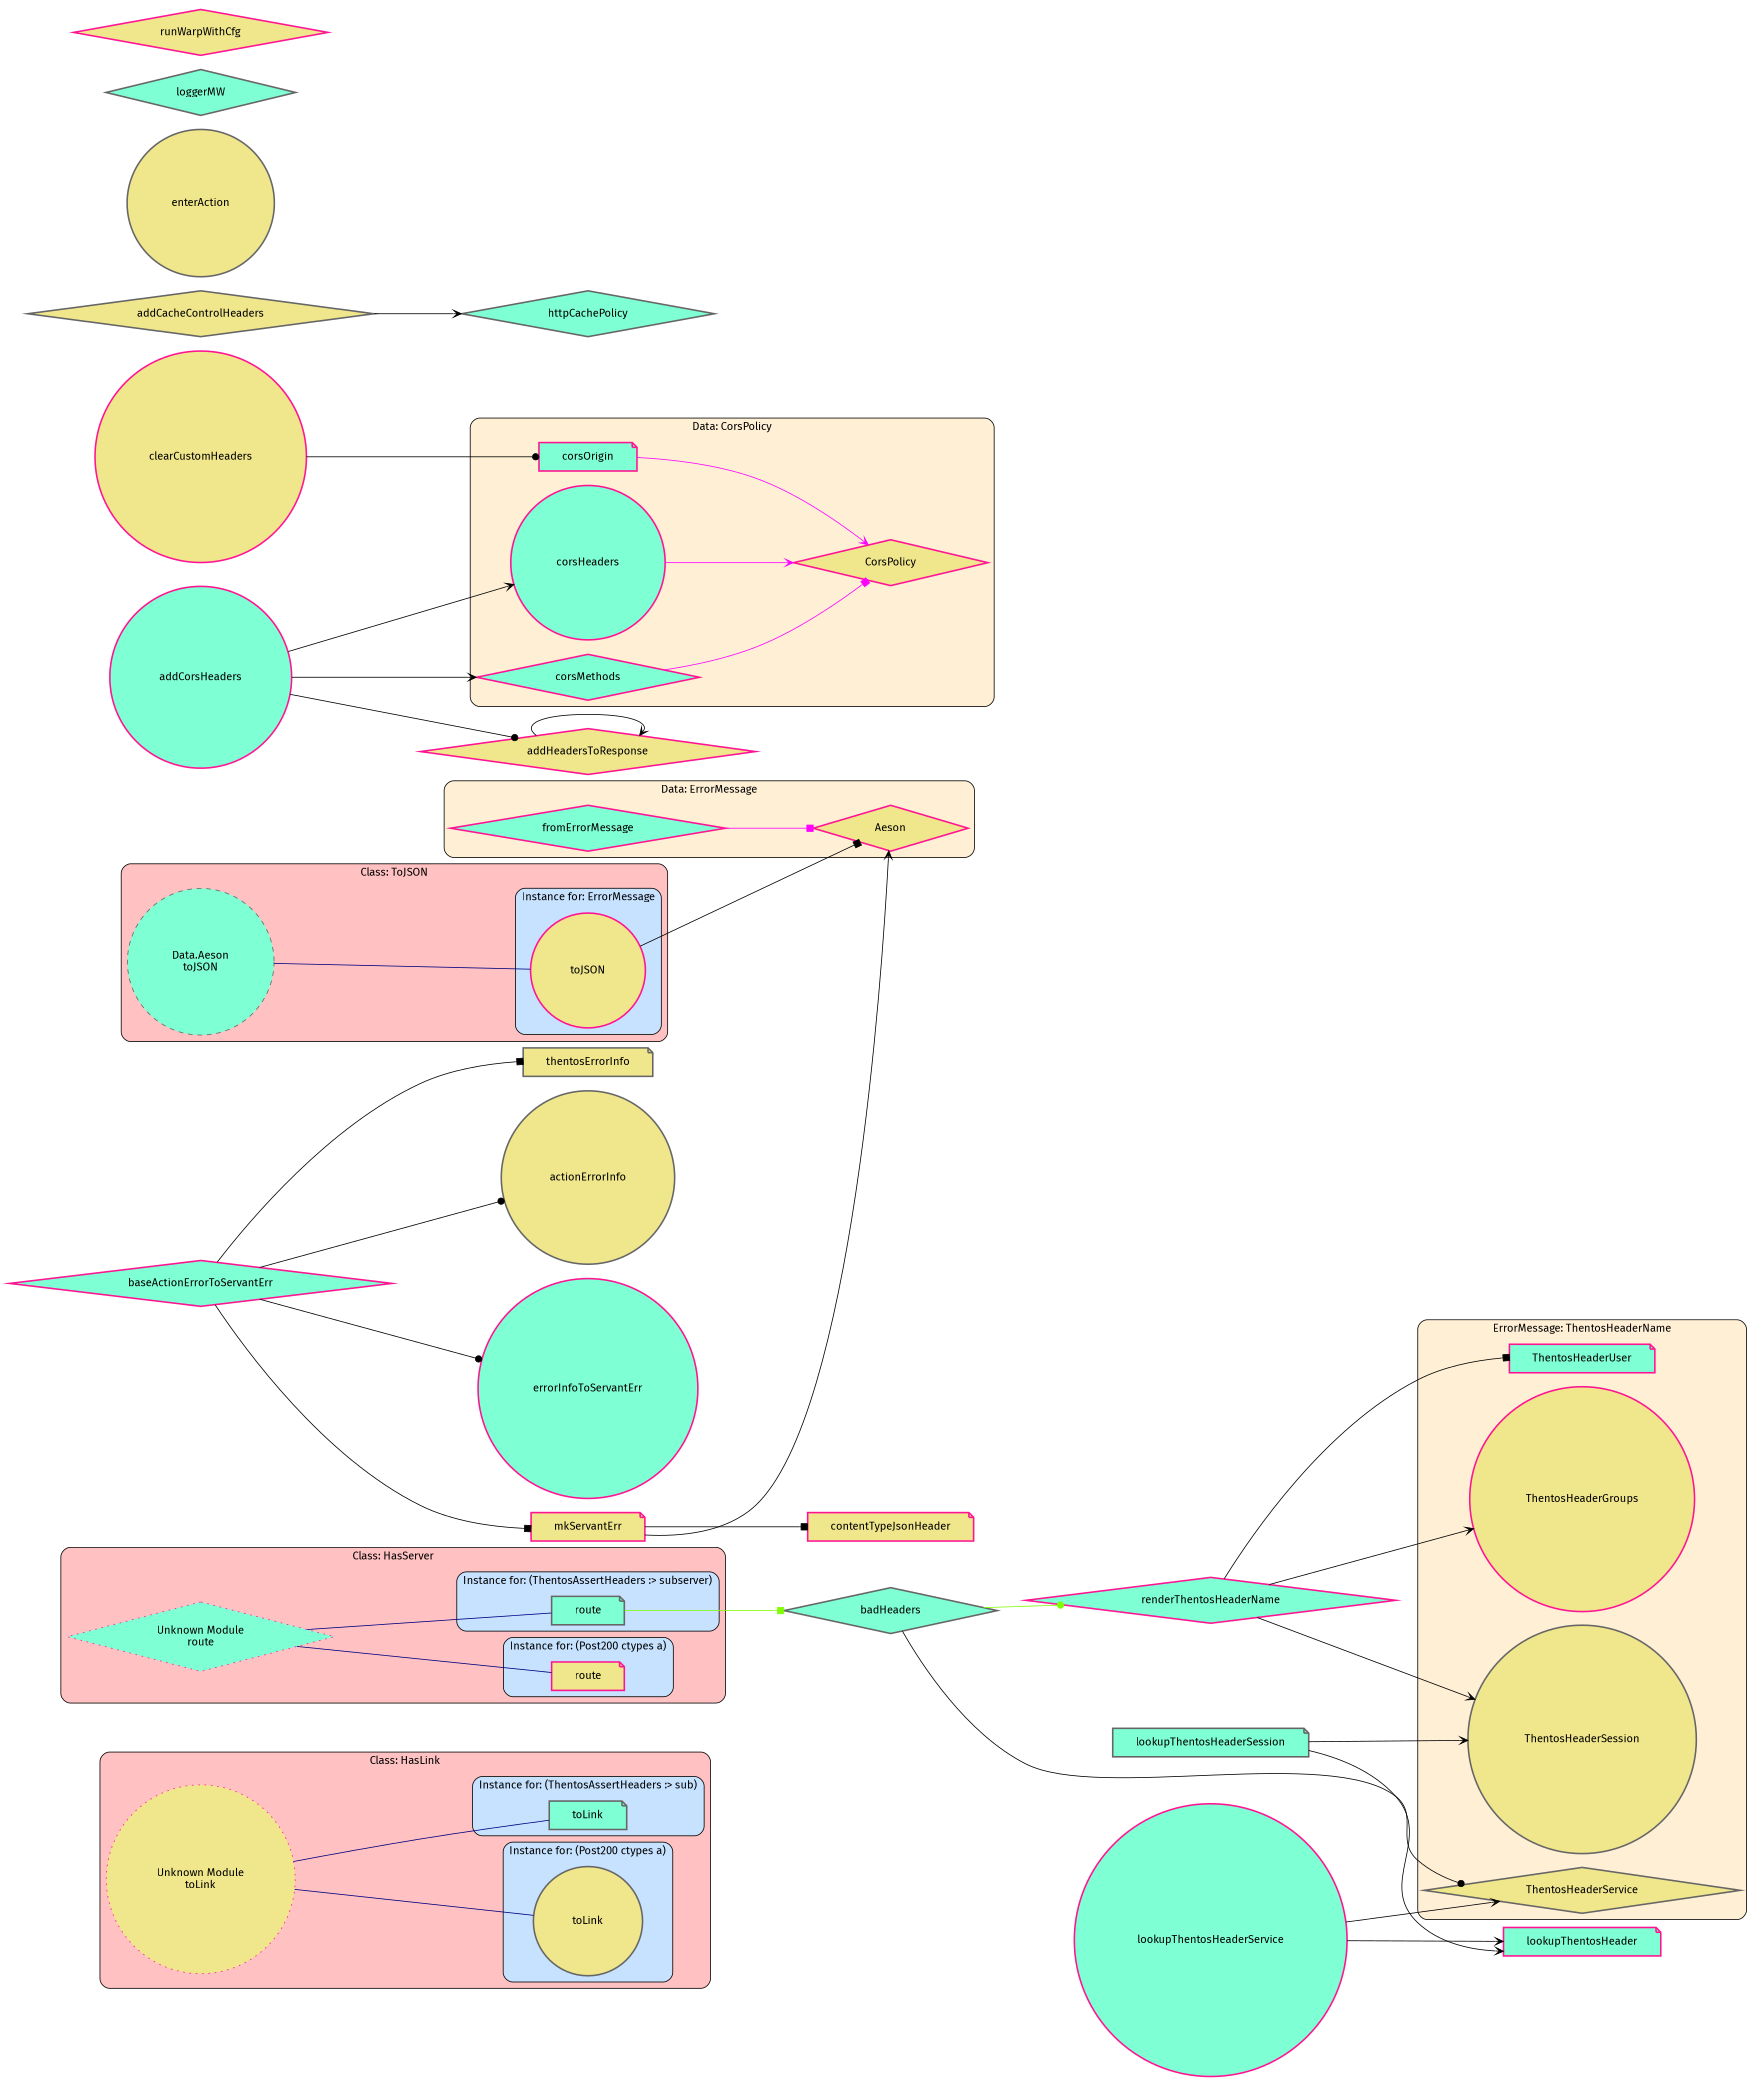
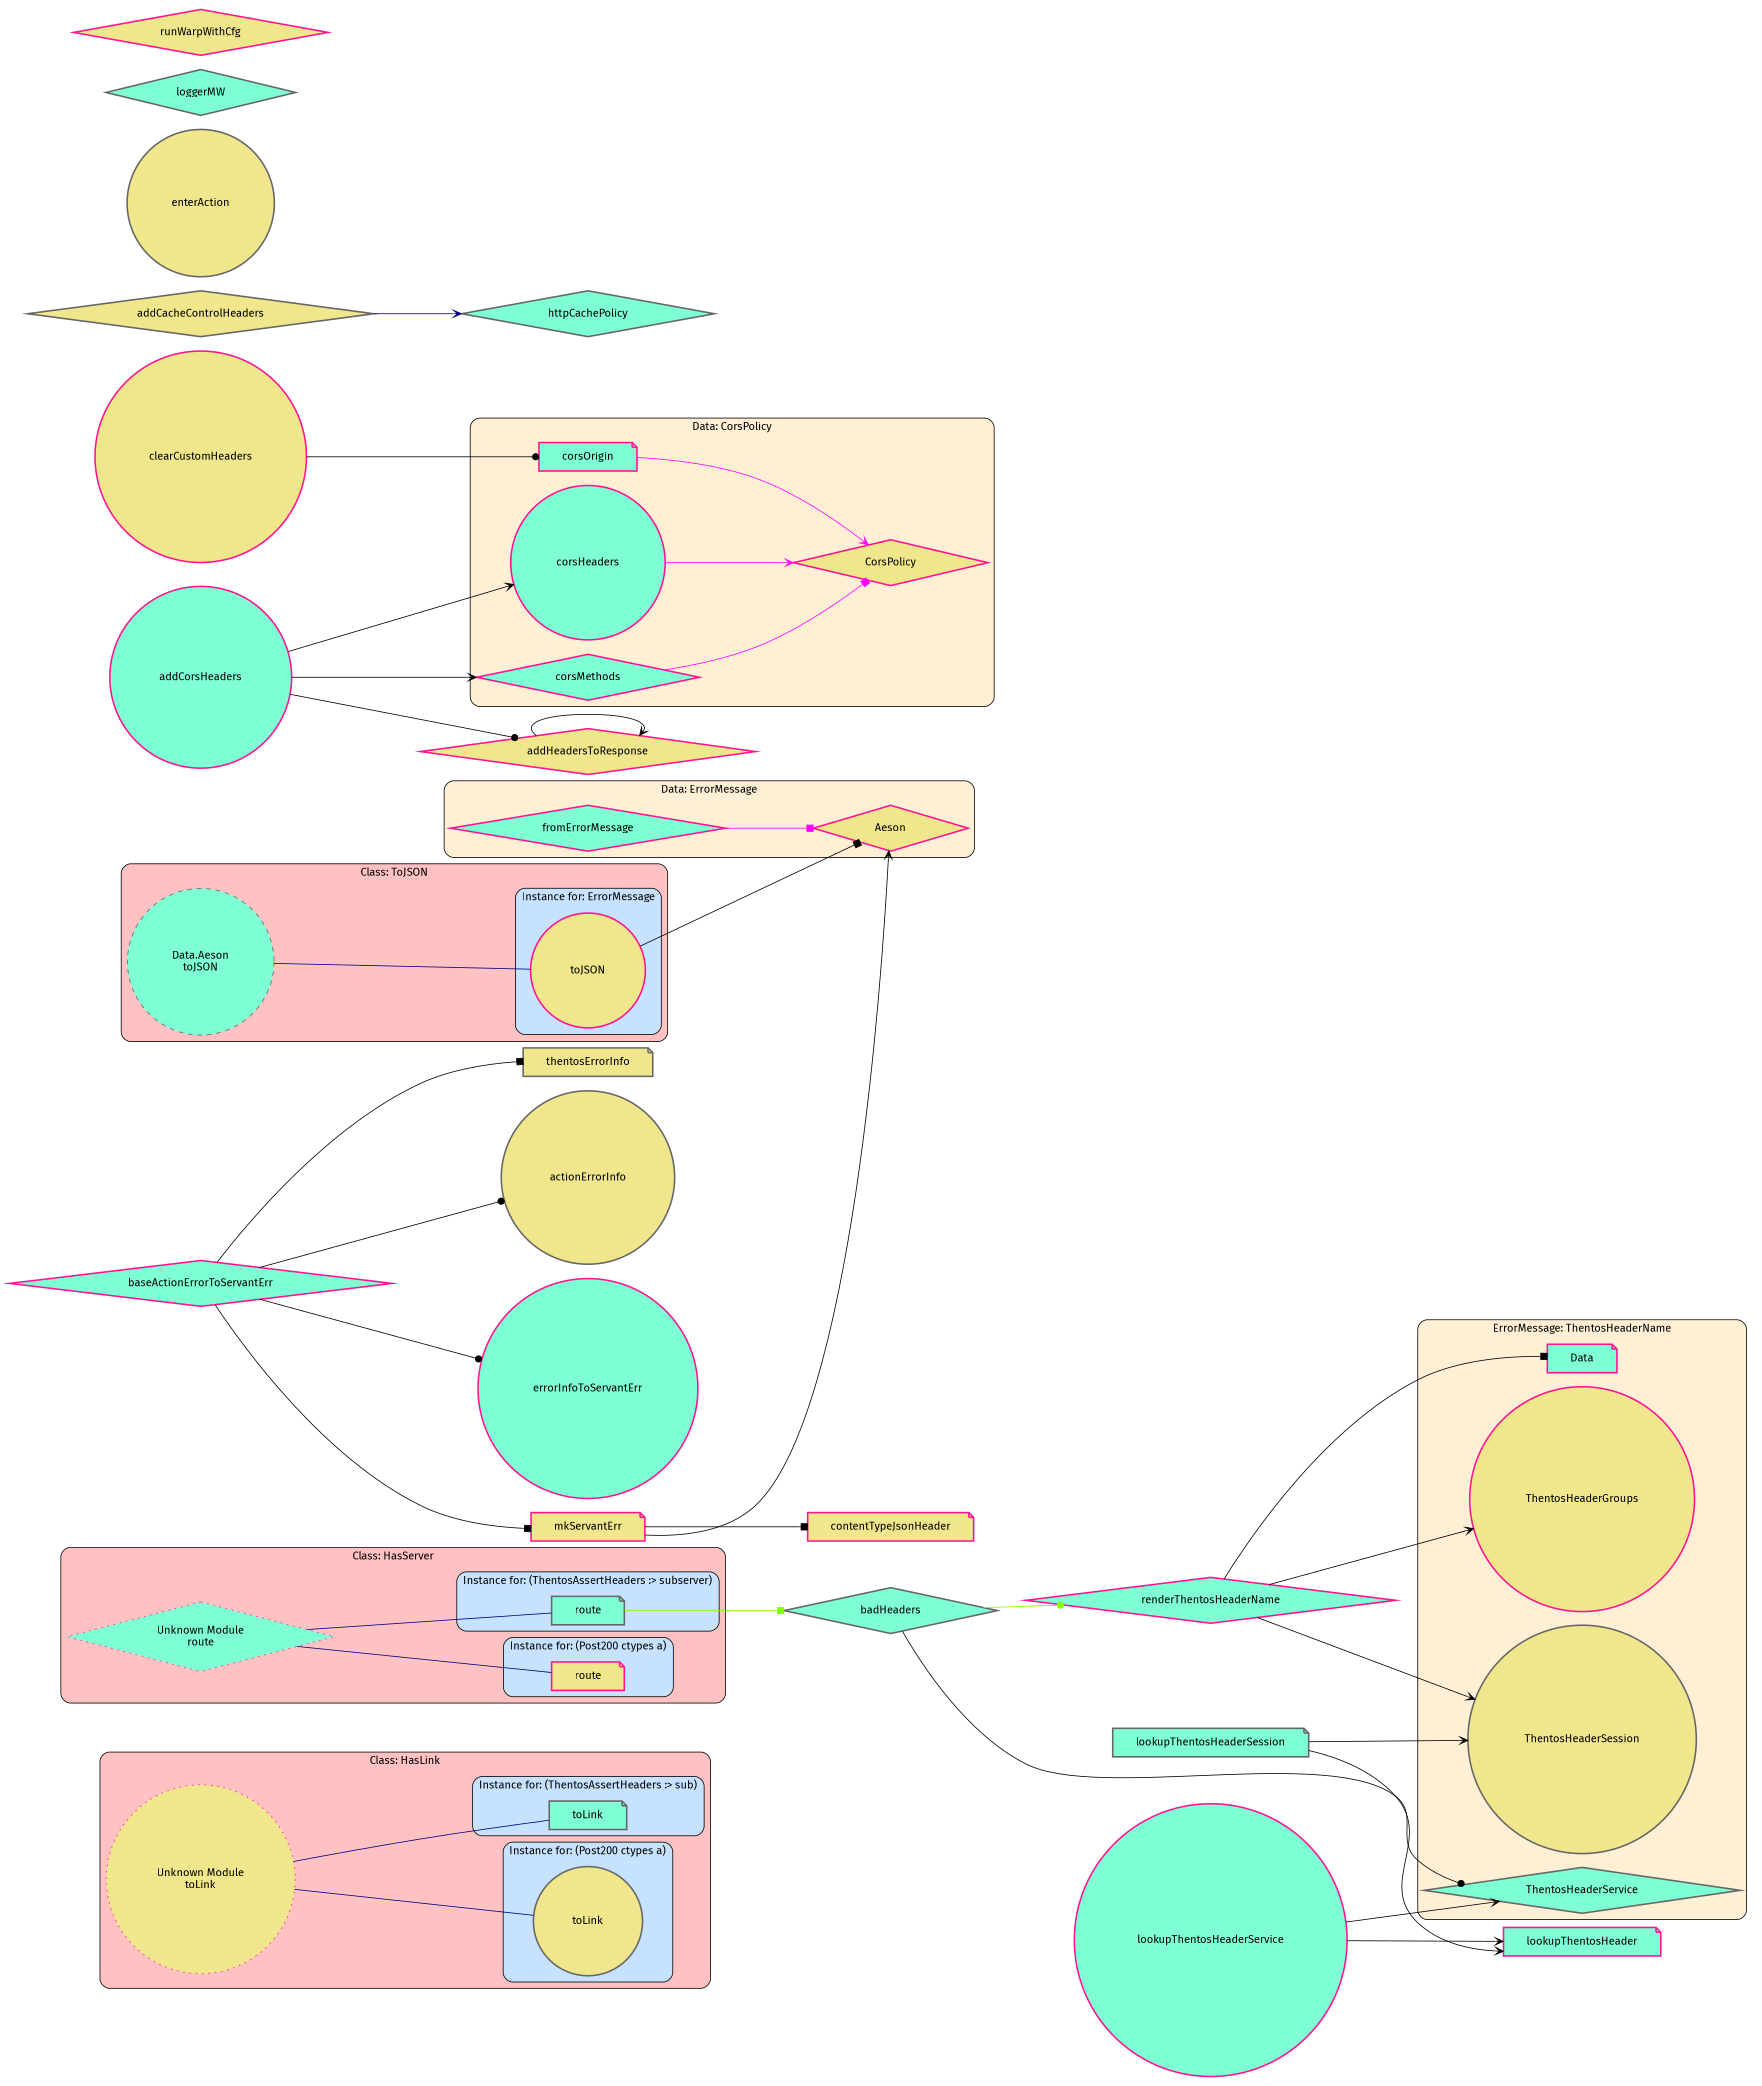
edge "addCacheControlHeaders" -> "httpCachePolicy": color black -> navy
node "ThentosHeaderUser": label "ThentosHeaderUser" -> "Data"
node "ThentosHeaderService": fillcolor khaki -> aquamarine
